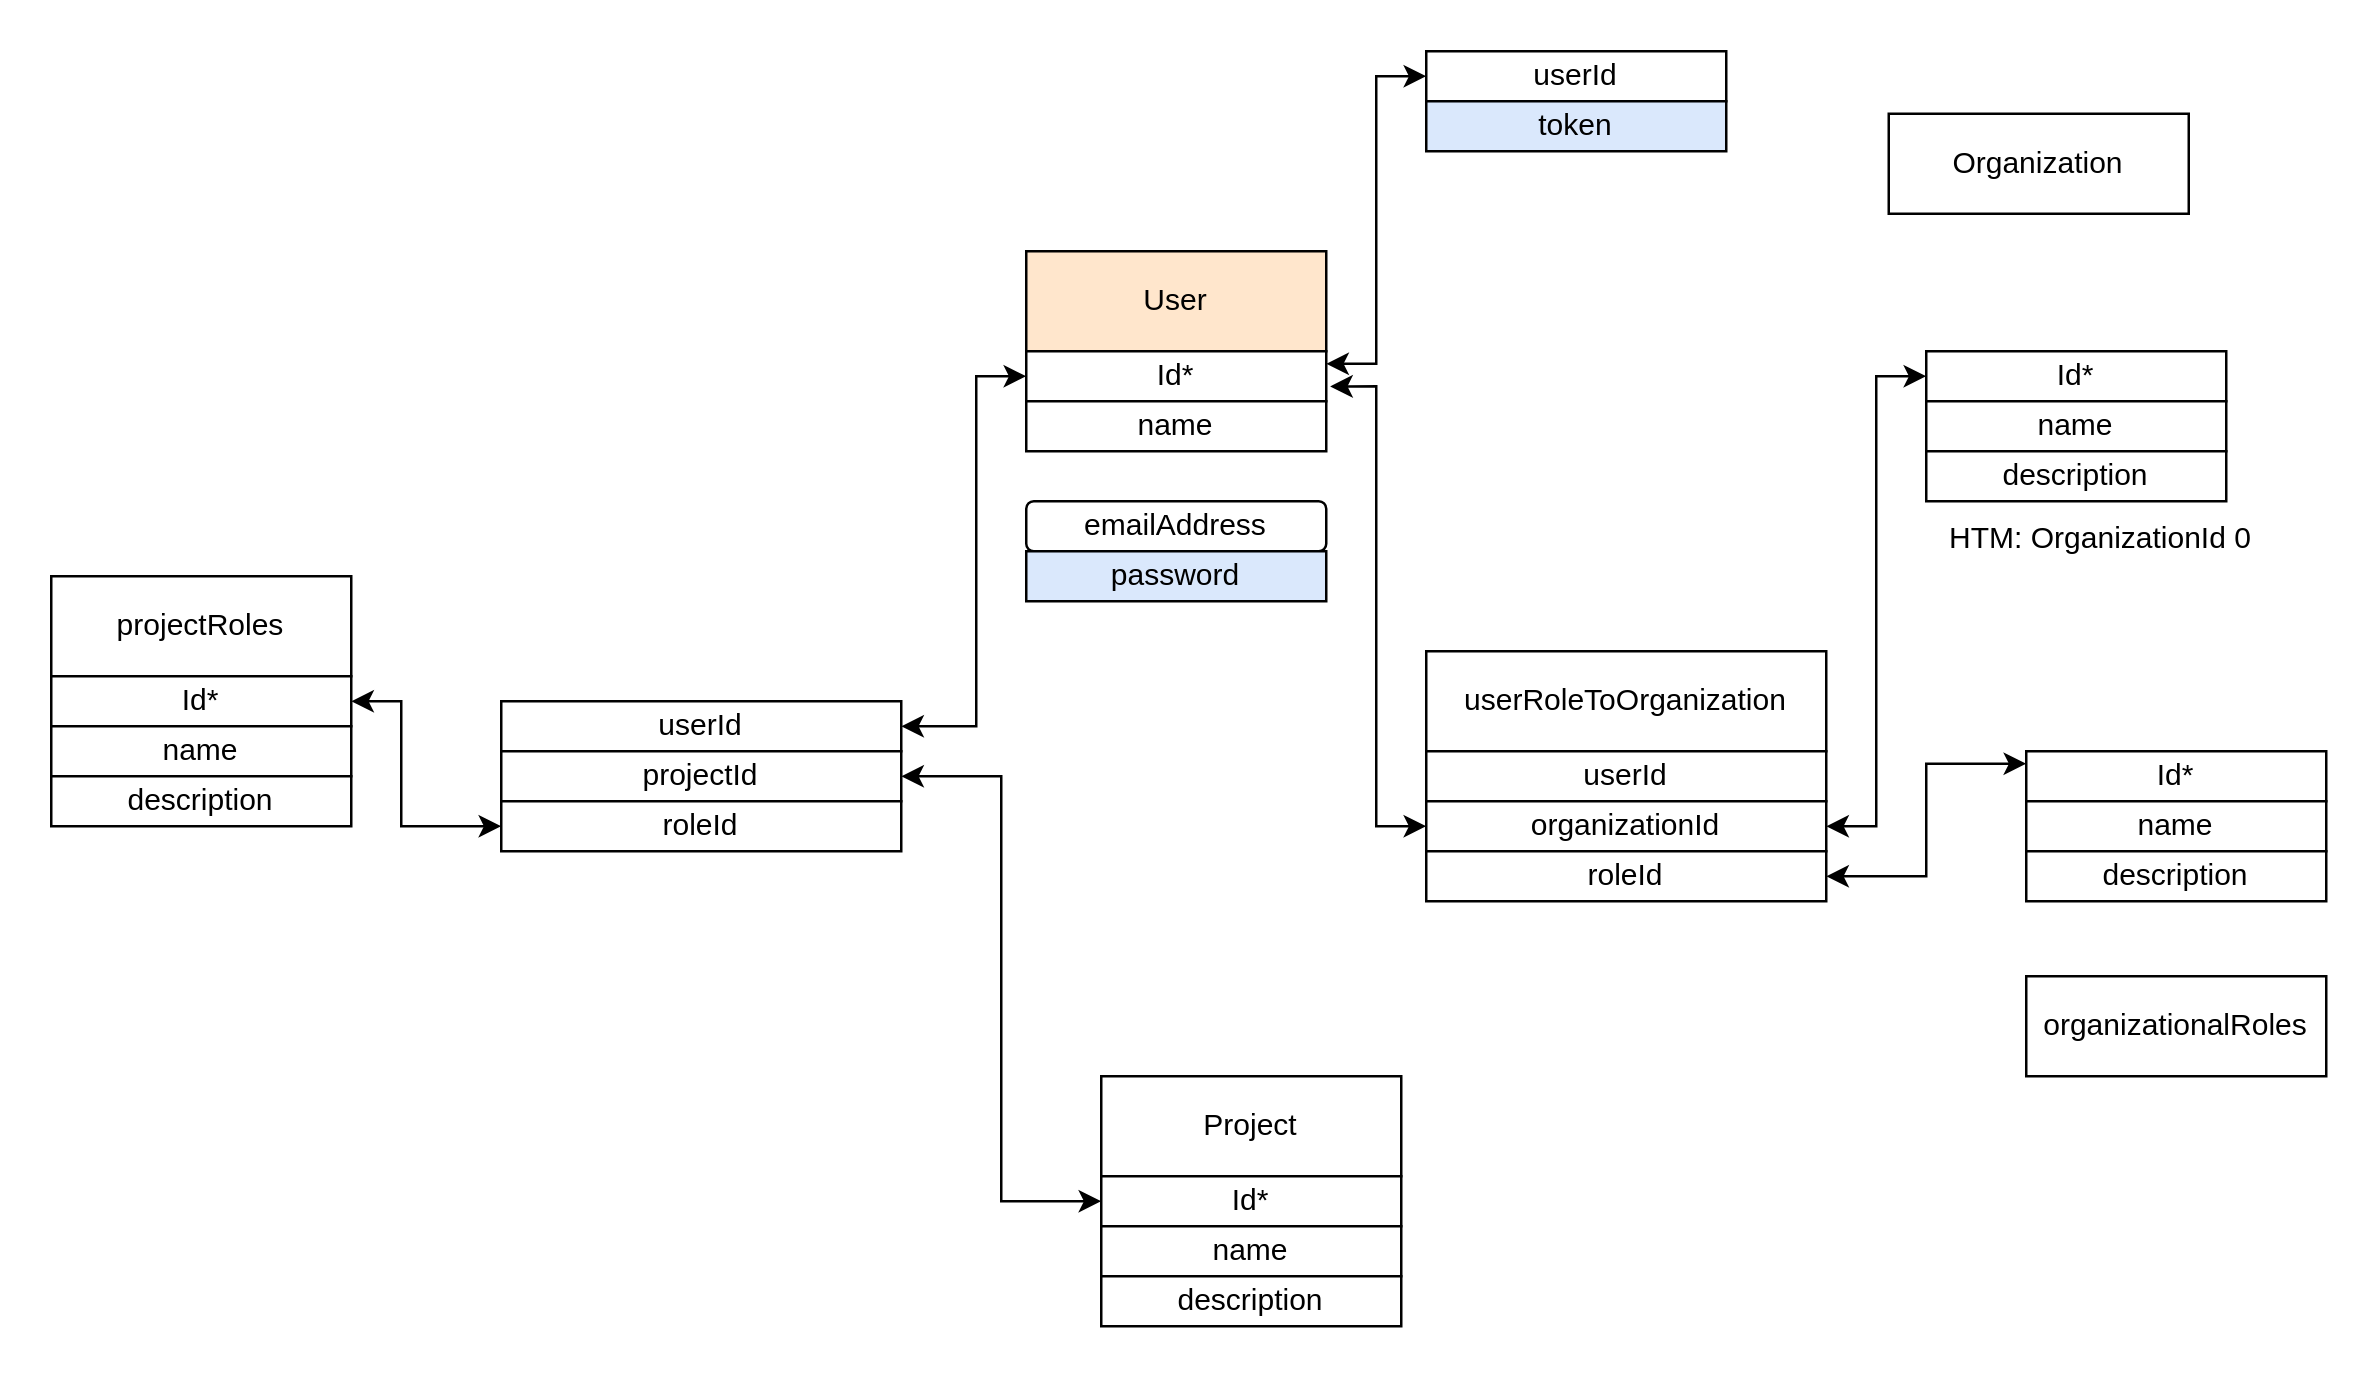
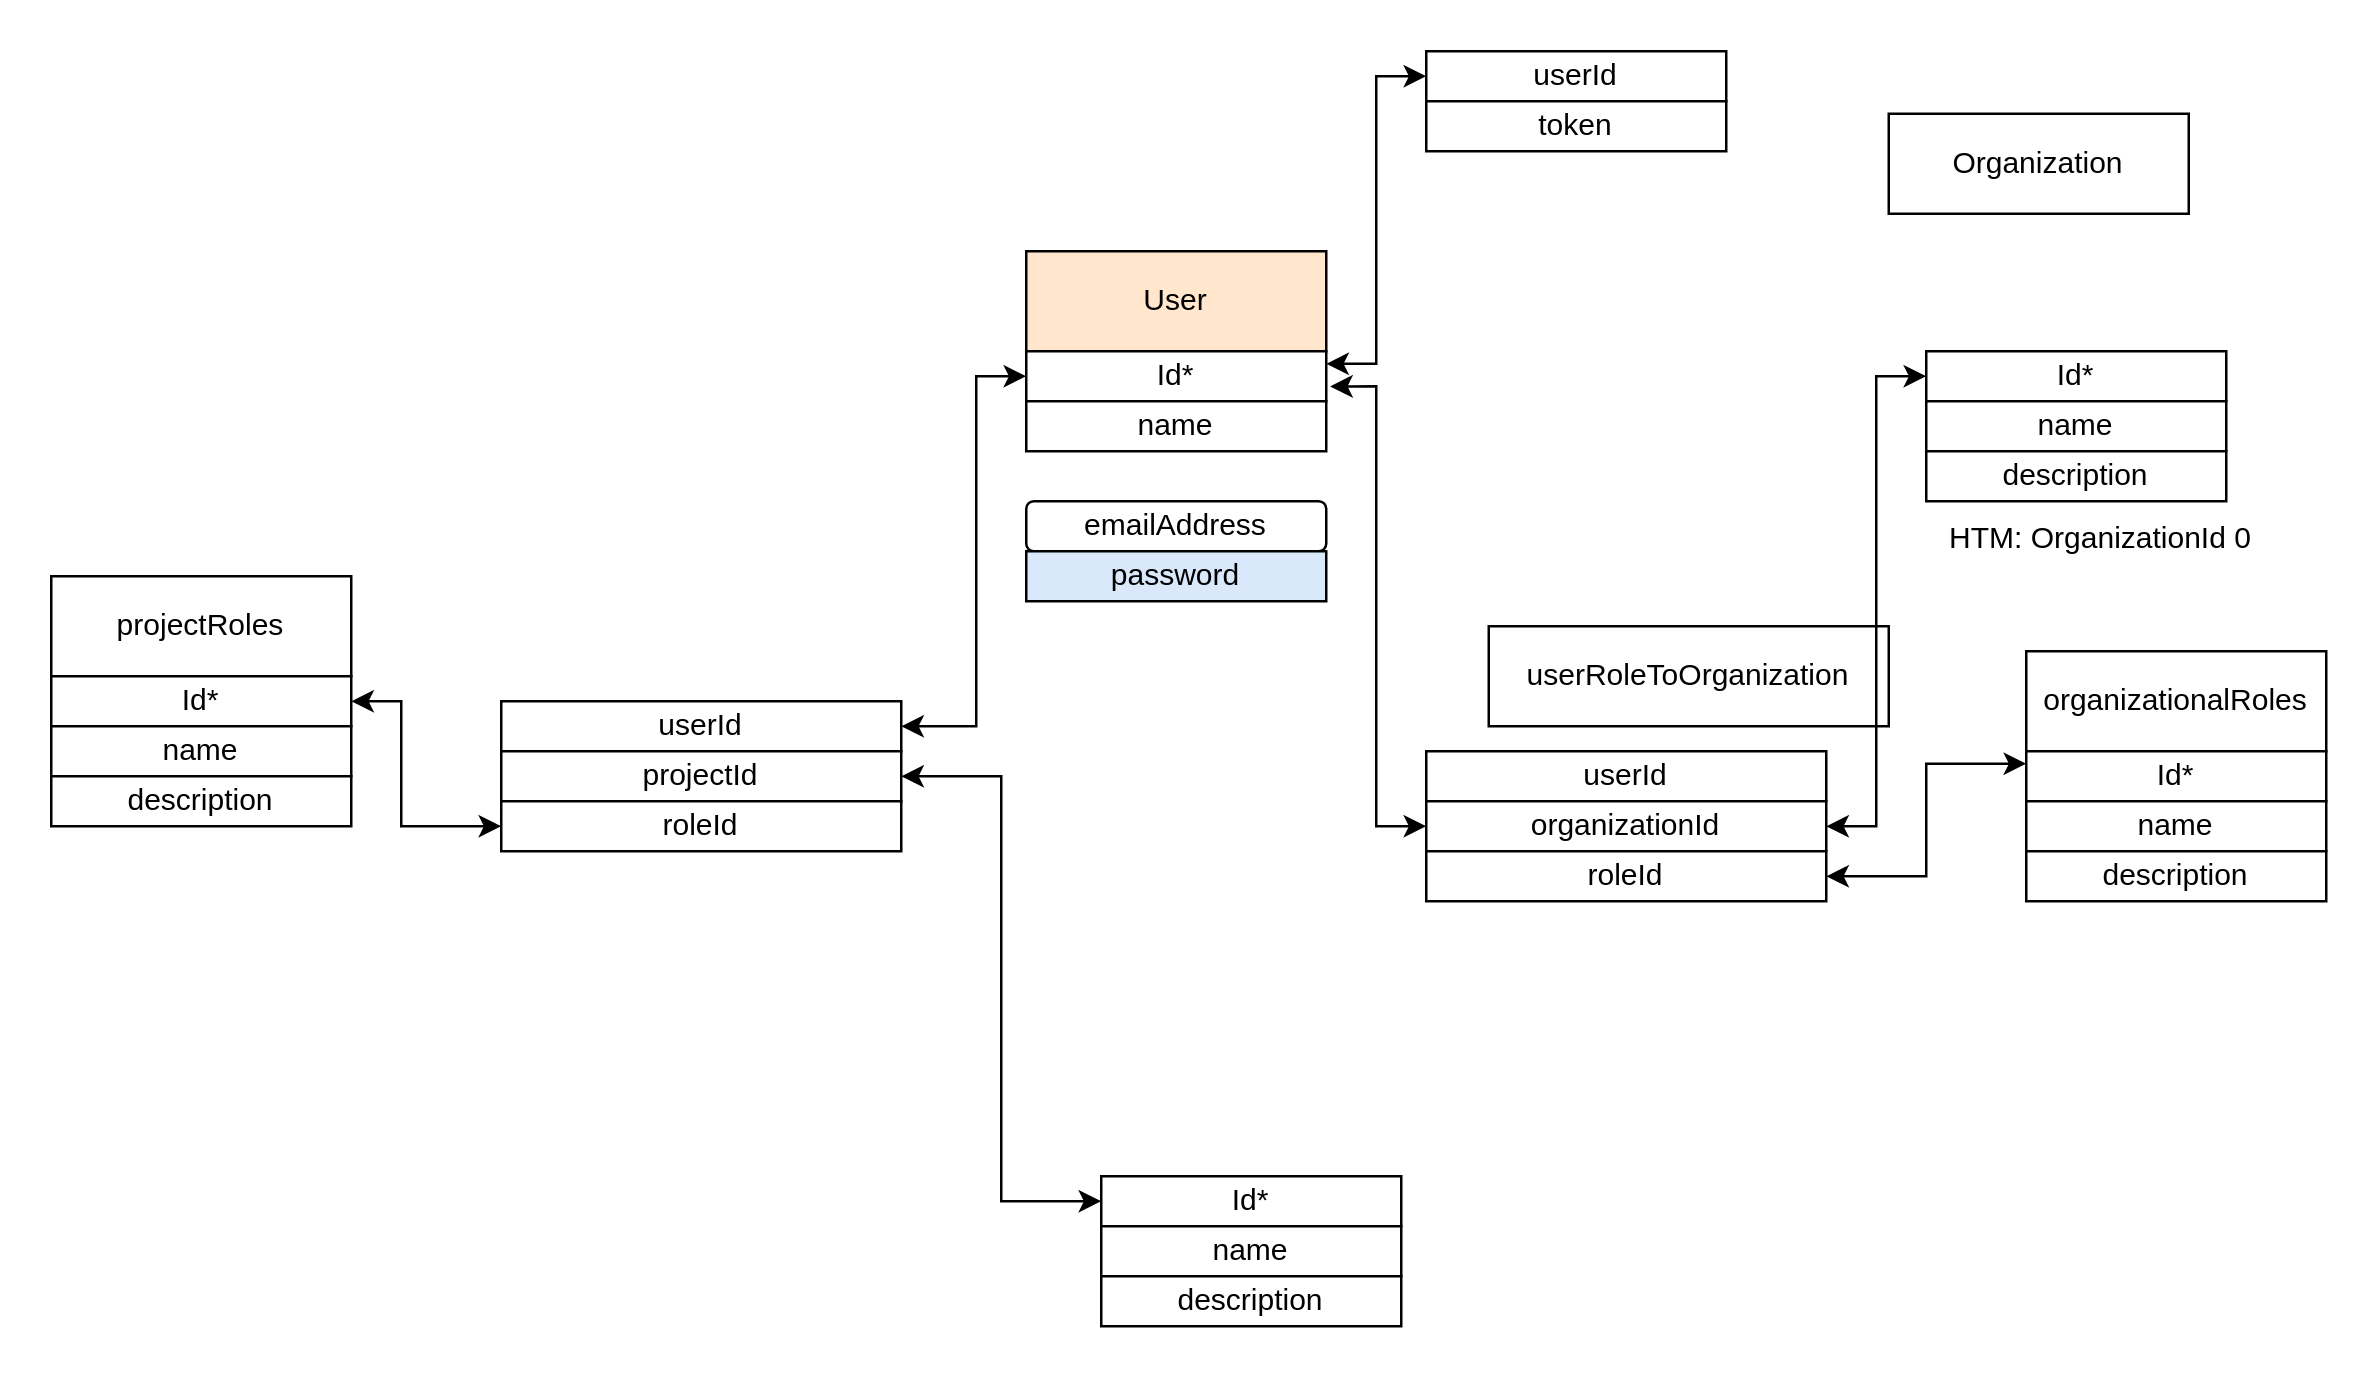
node "token": fillcolor #dae8fc -> #ffffff
node "userRoleToOrganization": moved (1626, 701) -> (1689, 676)
node "organizationalRoles": moved (2176, 1026) -> (2176, 701)
node "Project": removed
